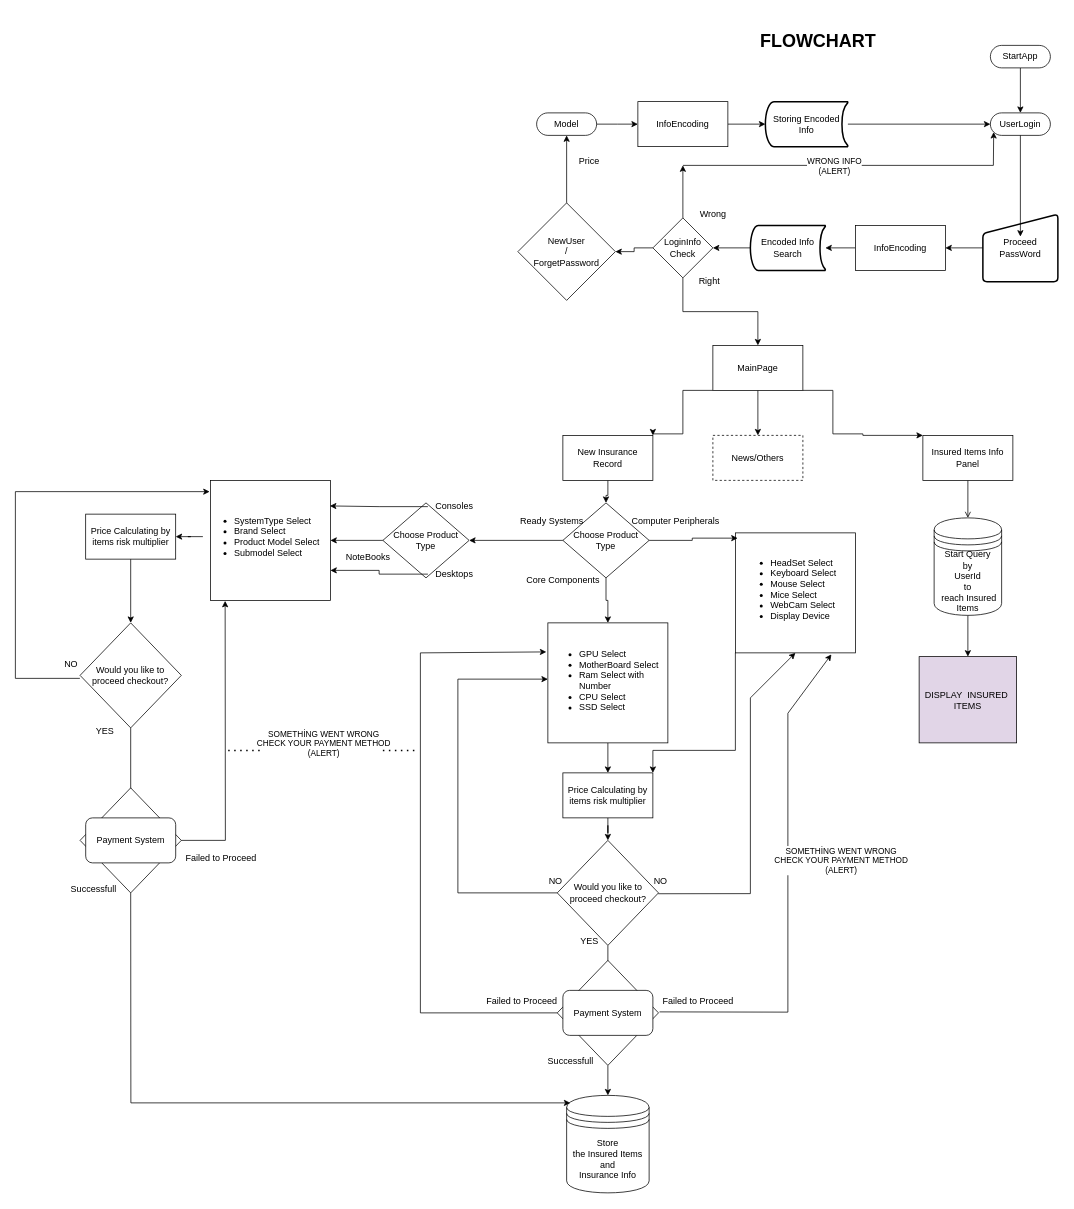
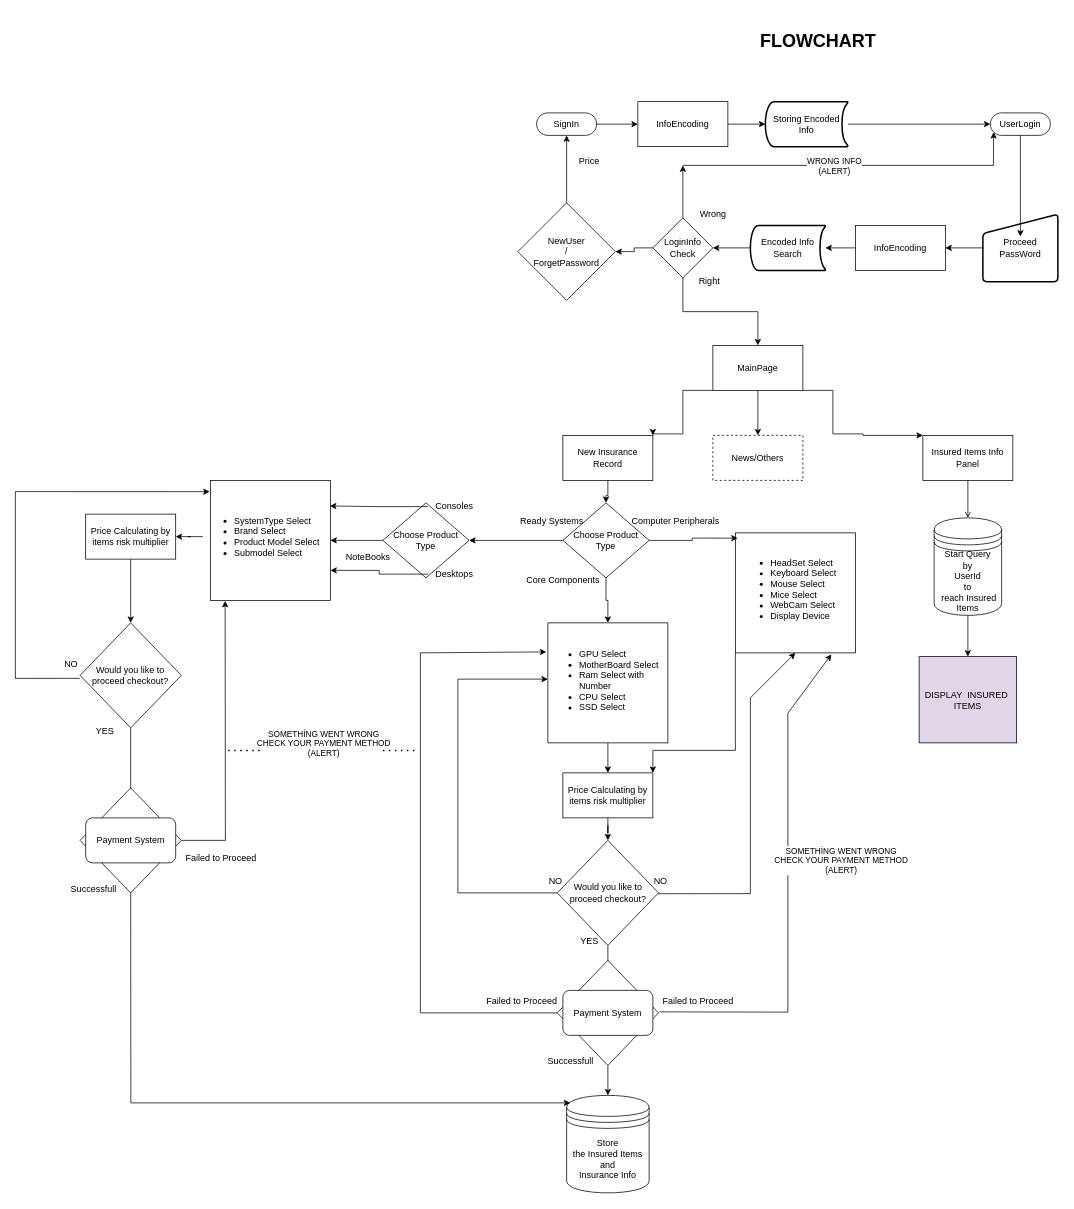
node "StartApp": removed
edge "StartApp" -> "UserLogin": removed
node "Model": label "Model" -> "SignIn"
